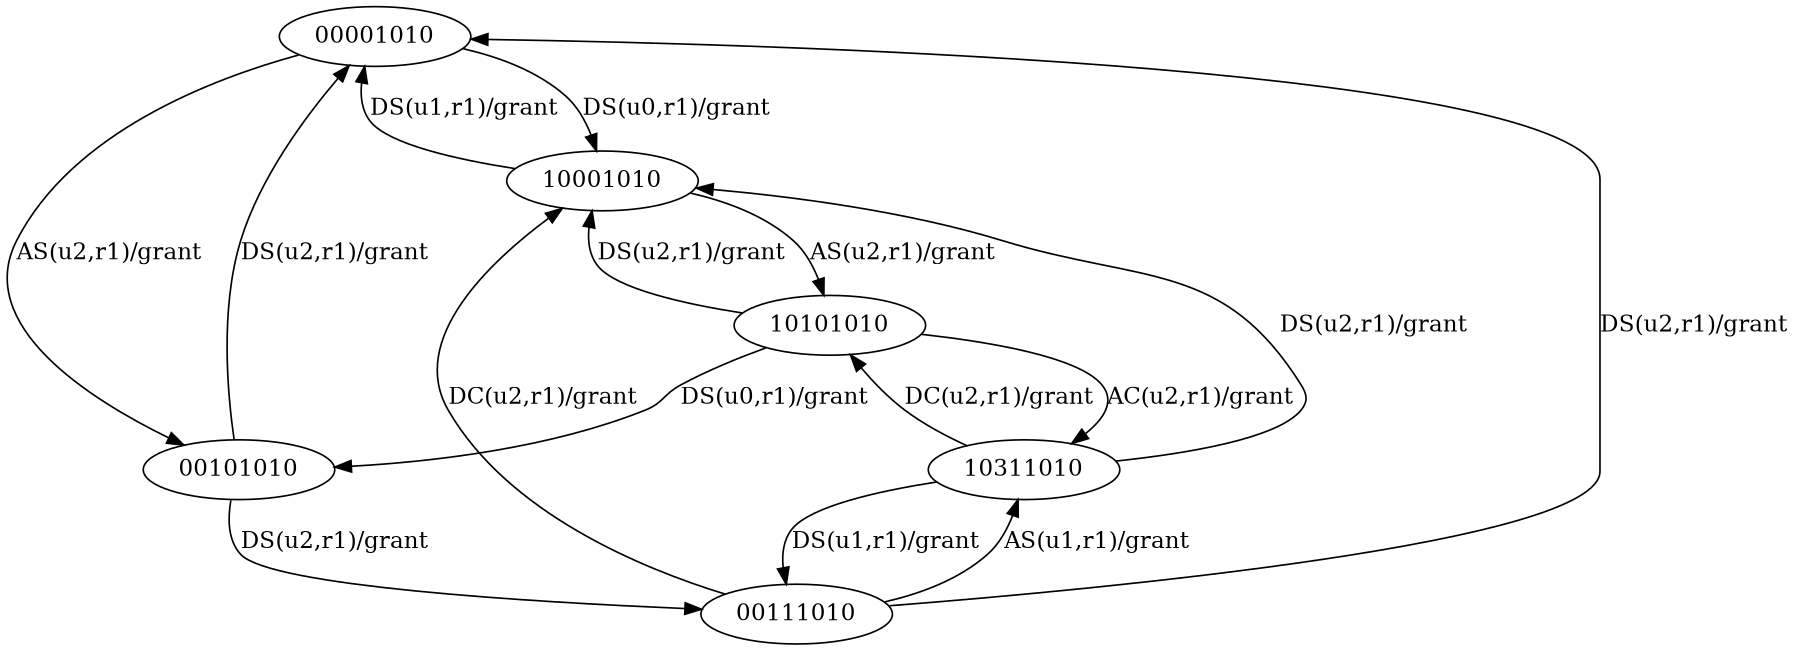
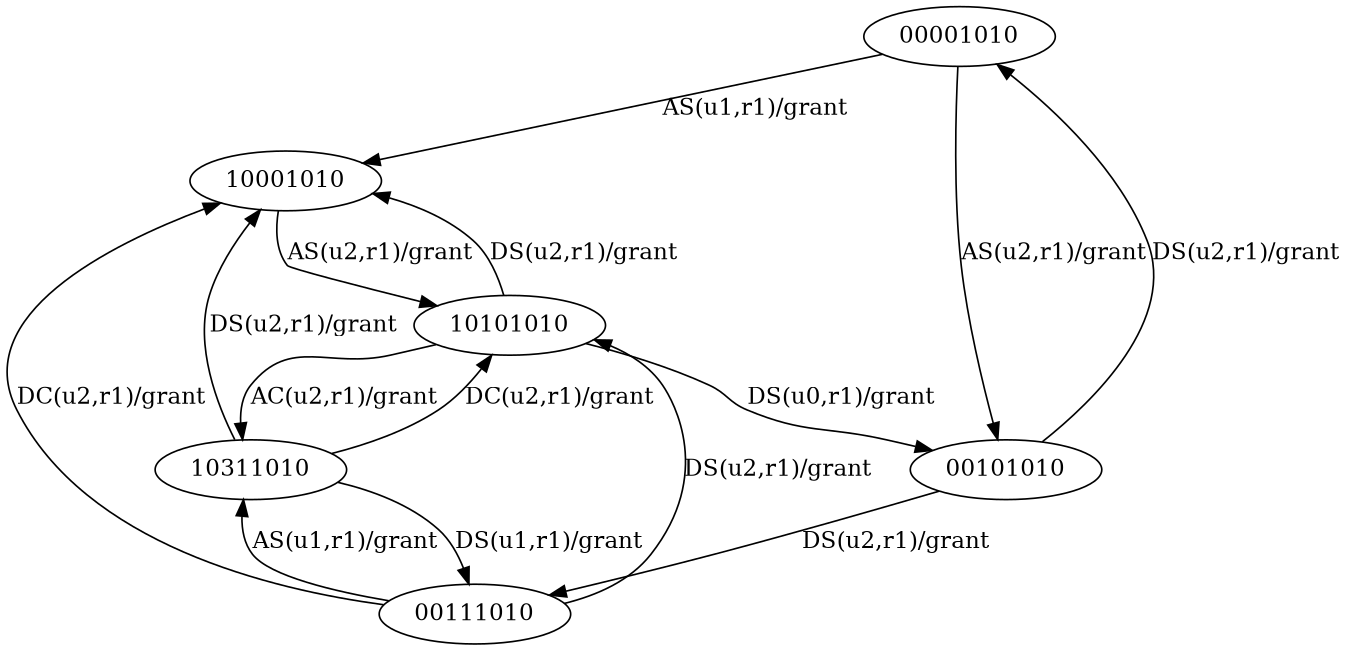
edge "00001010" -> "10001010": label "DS(u0,r1)/grant" -> "AS(u1,r1)/grant"
edge "00111010" -> "00001010": now "00111010" -> "10101010"
edge "10001010" -> "00001010": removed, label "DS(u1,r1)/grant"
